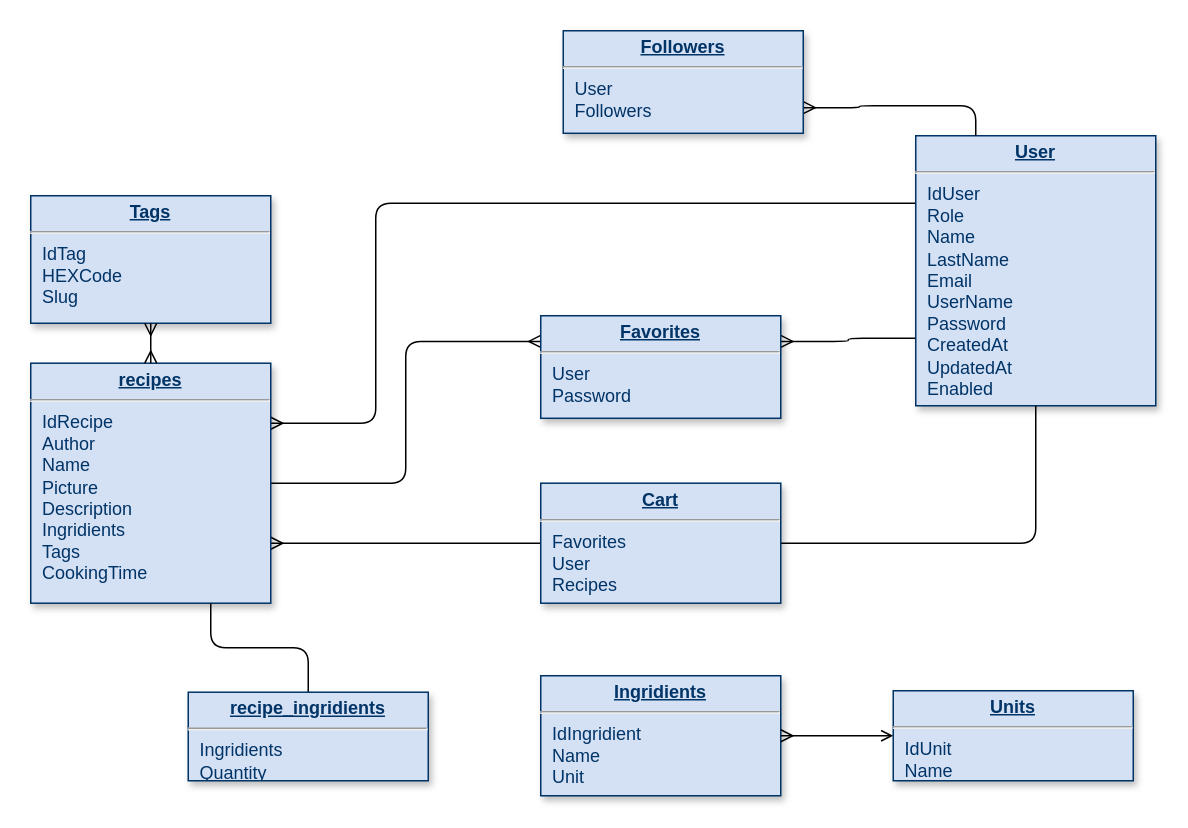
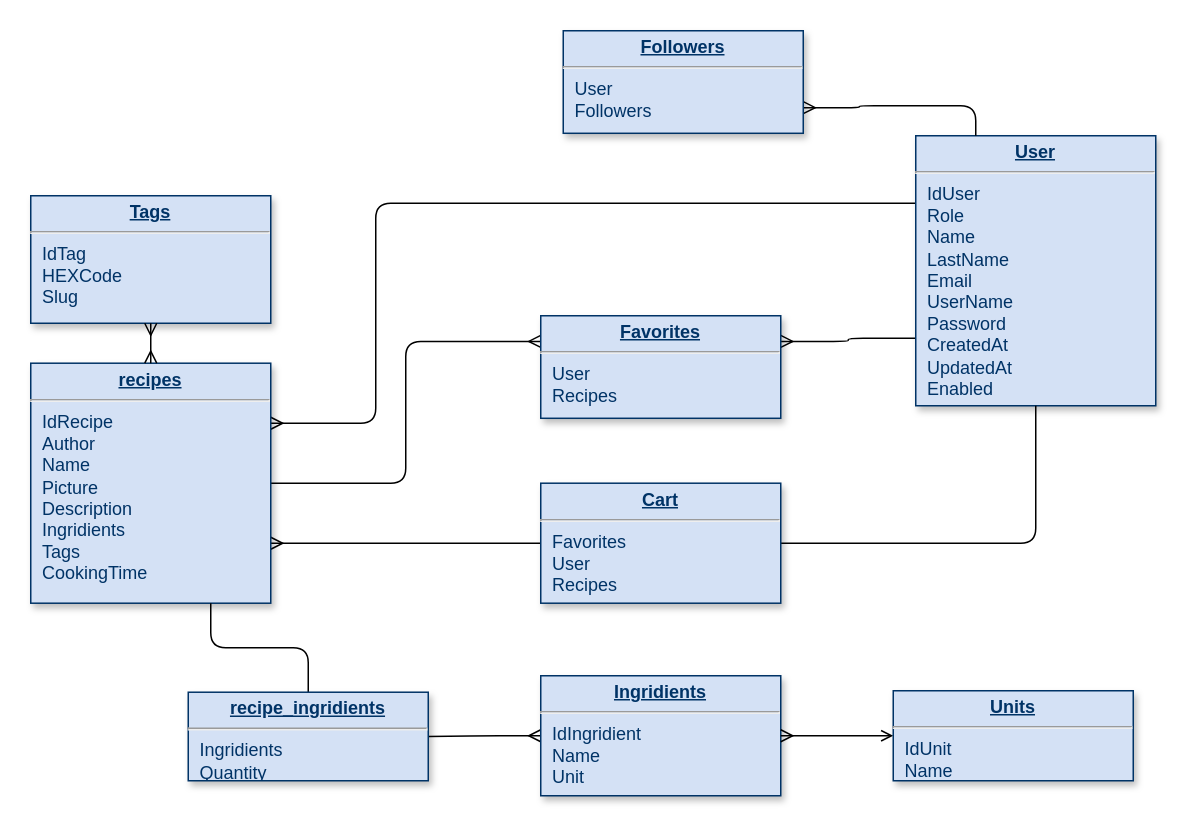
node "Favorites User Password": label "Favorites User Password" -> "Favorites User Recipes"
edge "recipe_ingridients Ingridients Quantity" -> "Ingridients IdIngridient Name Unit": added
